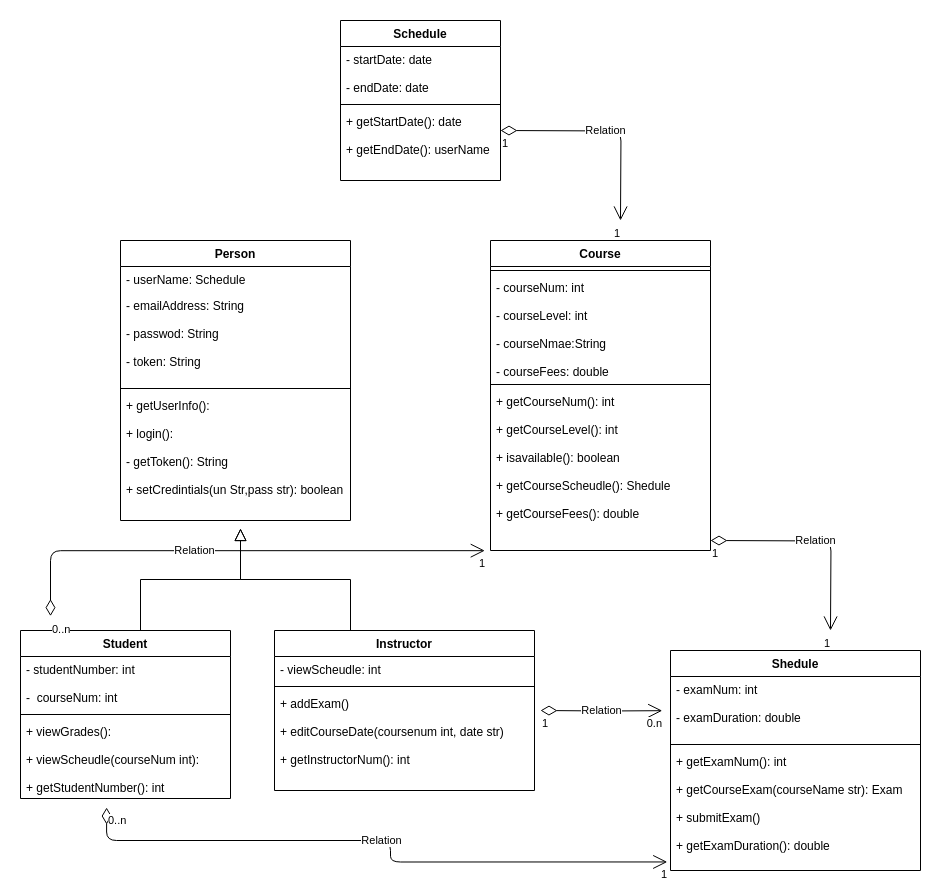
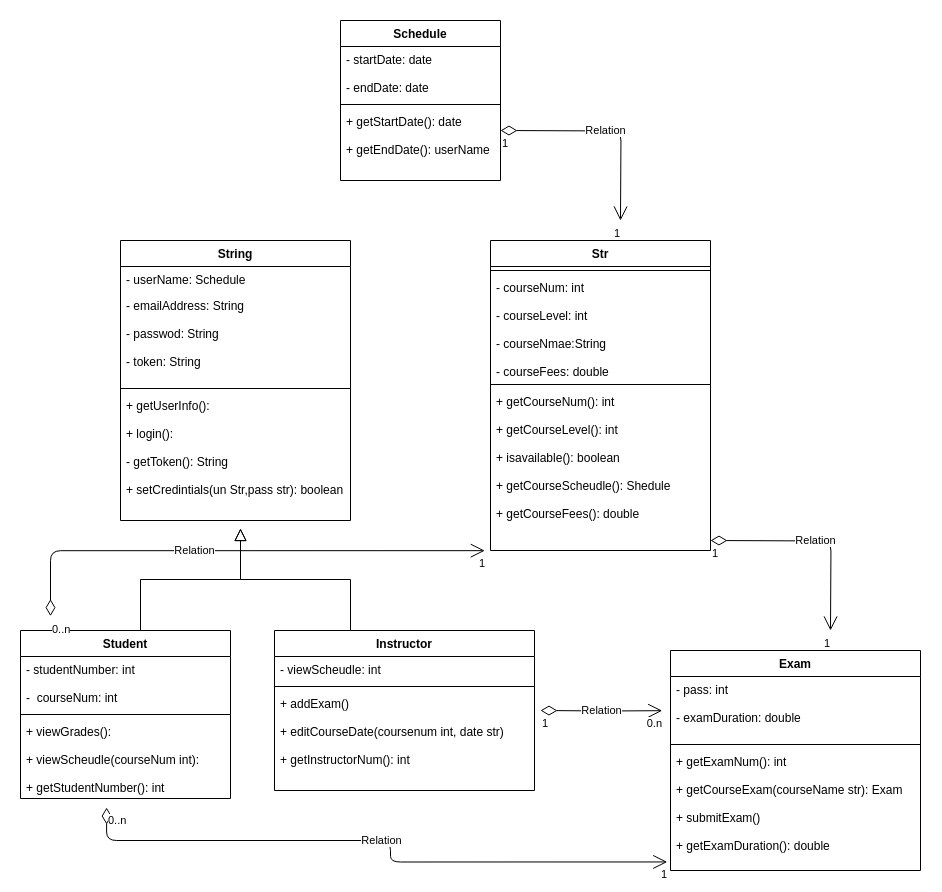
node "Person": label "Person" -> "String"
node "Course": label "Course" -> "Str"
node "Shedule": label "Shedule" -> "Exam"
node "- examNum: int - examDuration: double": label "- examNum: int - examDuration: double" -> "- pass: int - examDuration: double"
